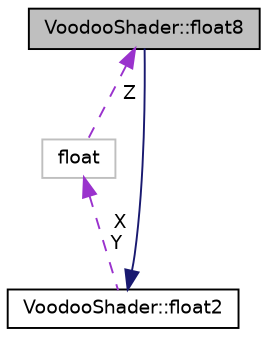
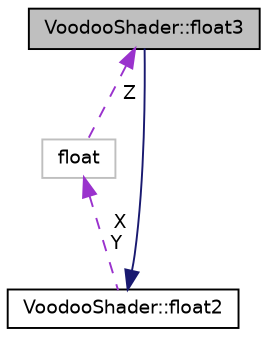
node "VoodooShader::float8": label "VoodooShader::float8" -> "VoodooShader::float3"
